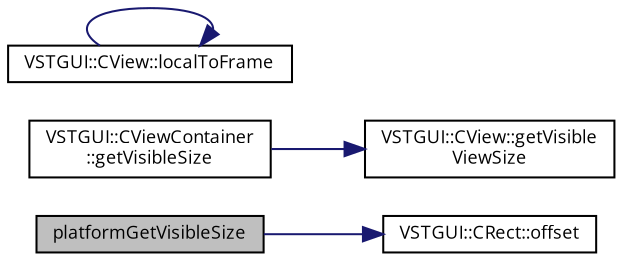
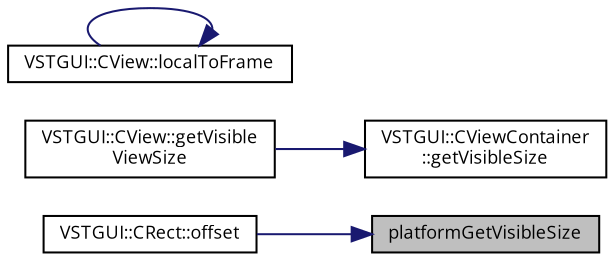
edge "VSTGUI::CViewContainer ::getVisibleSize" -> "VSTGUI::CView::getVisible ViewSize": reversed
edge "platformGetVisibleSize" -> "VSTGUI::CRect::offset": reversed
